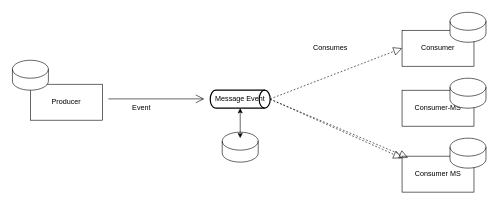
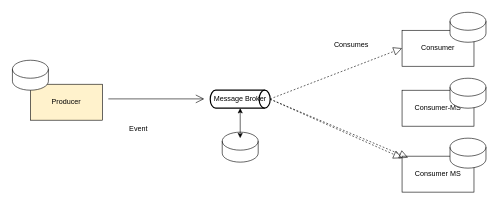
node "Consumes": moved (330, 48) -> (351, 45)
node "Message Event": label "Message Event" -> "Message Broker"
node "Producer": fillcolor #ffffff -> #fff2cc
node "Event": moved (141, 108) -> (138, 129)
